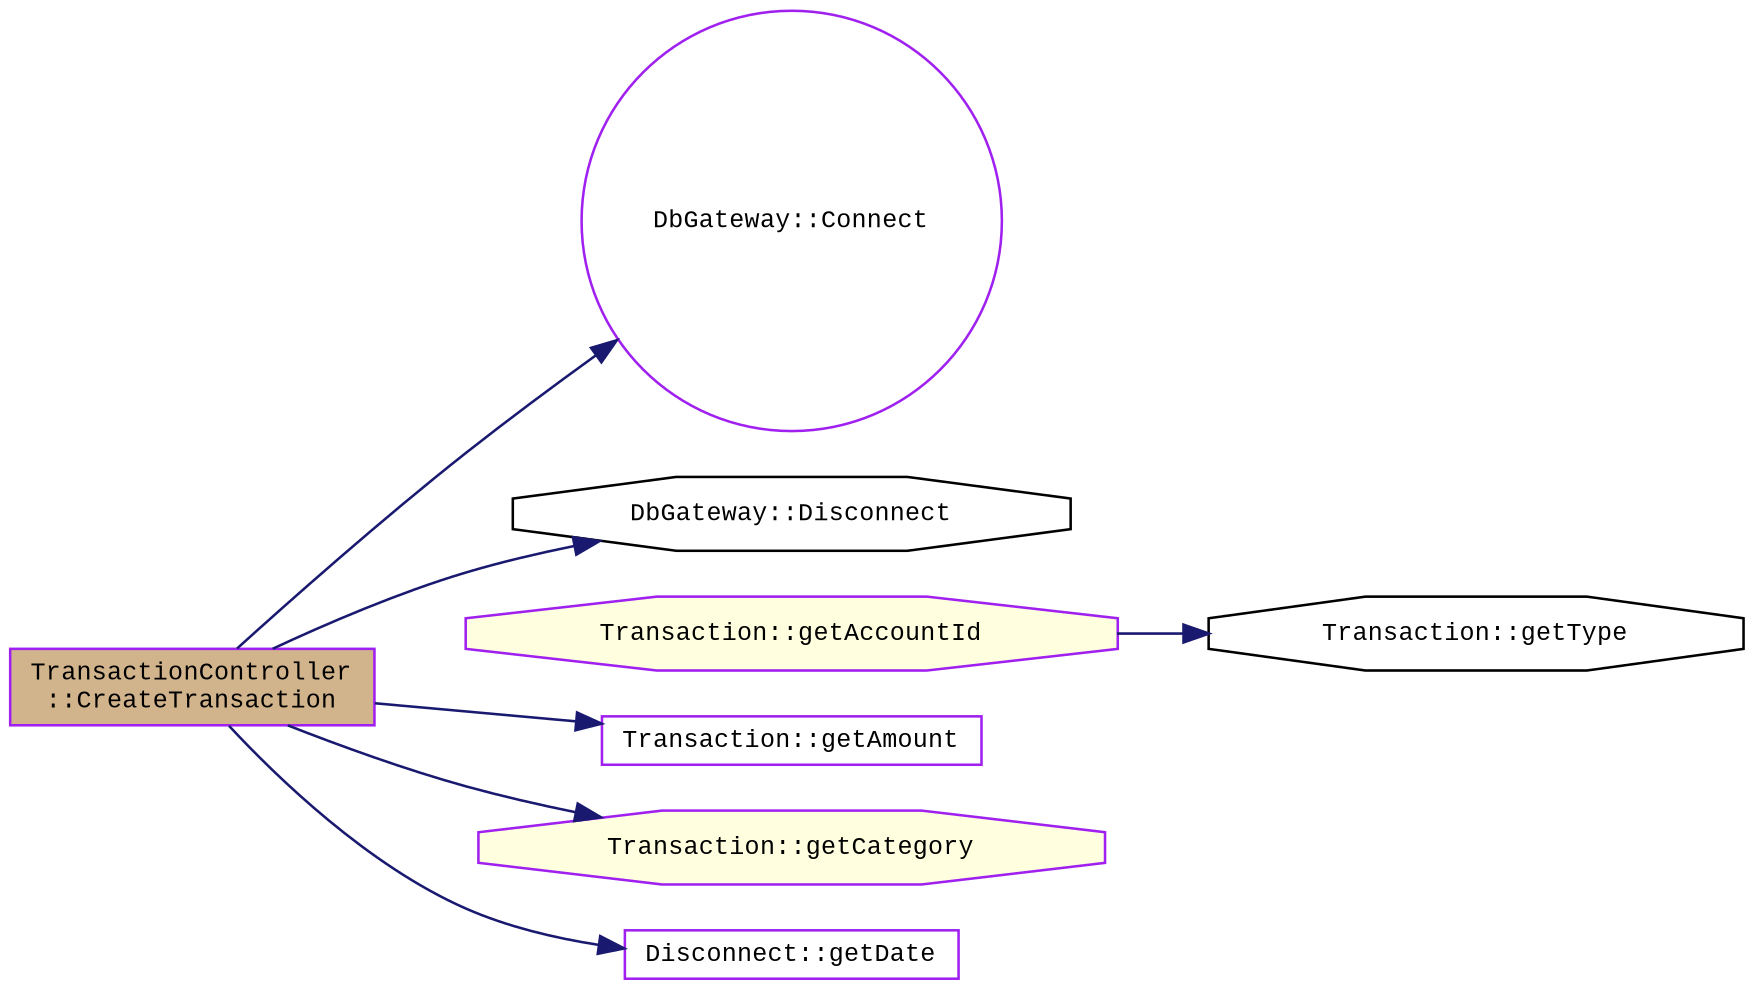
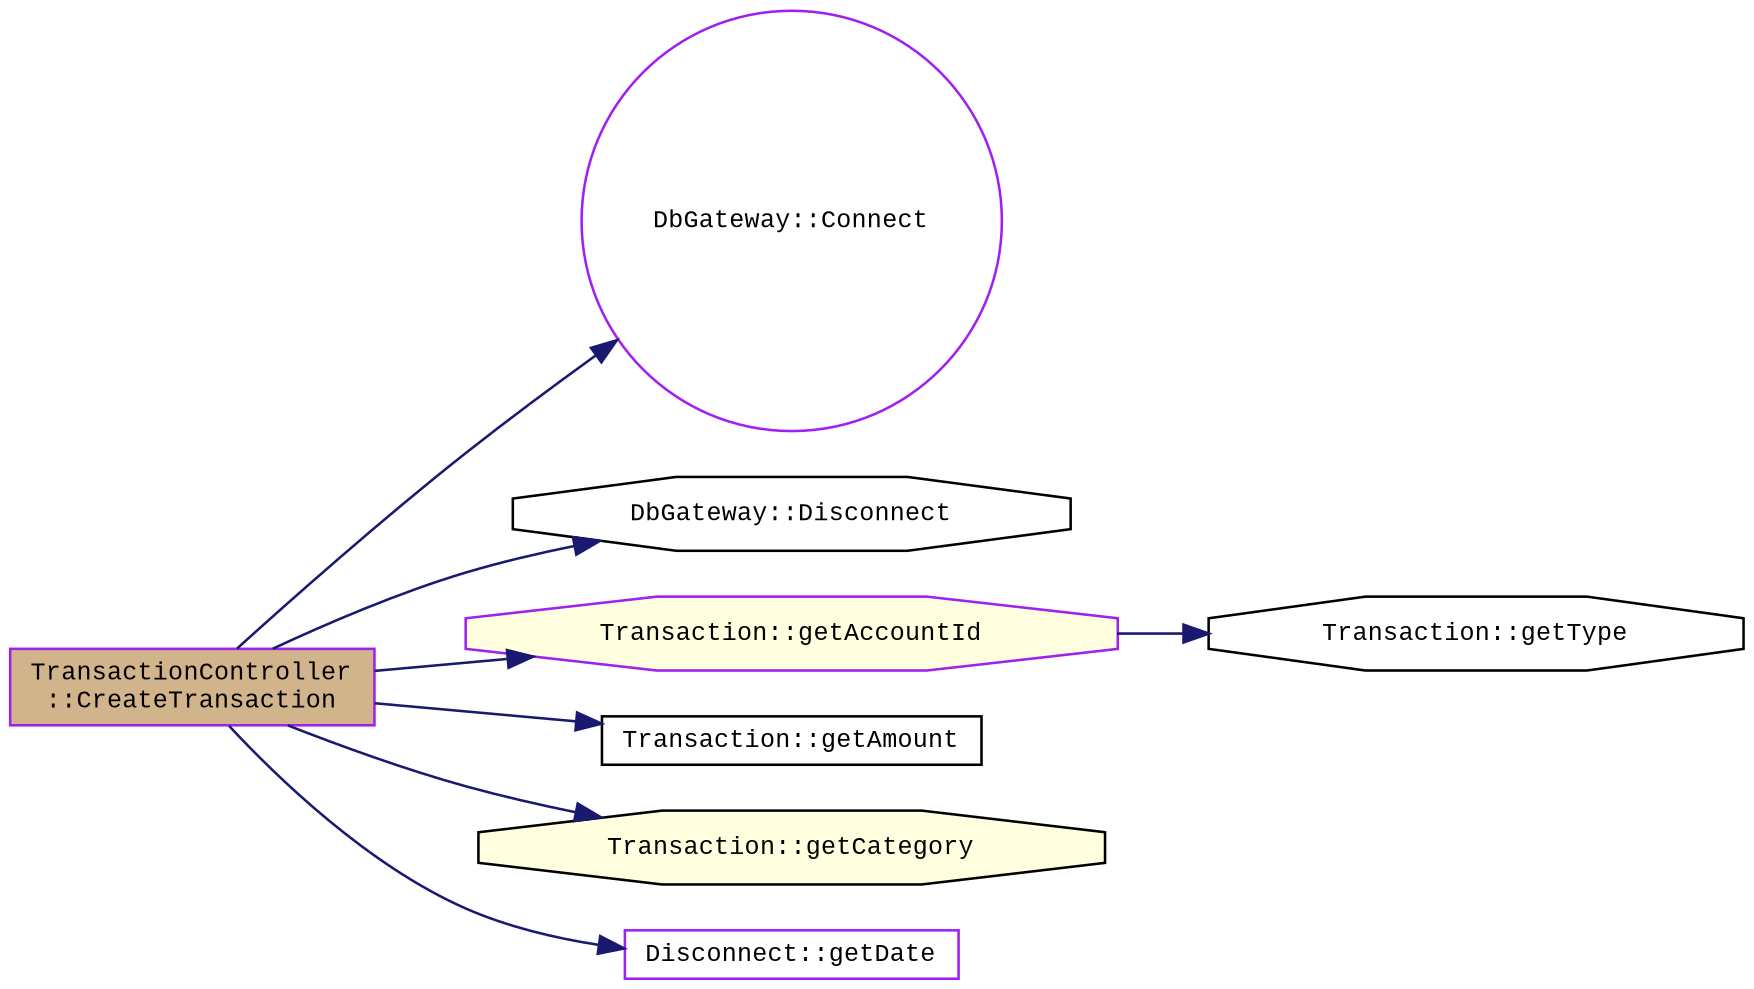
edge "TransactionController ::CreateTransaction" -> "Transaction::getAccountId": added
node "Transaction::getAmount": color purple -> black
node "Transaction::getCategory": color purple -> black
